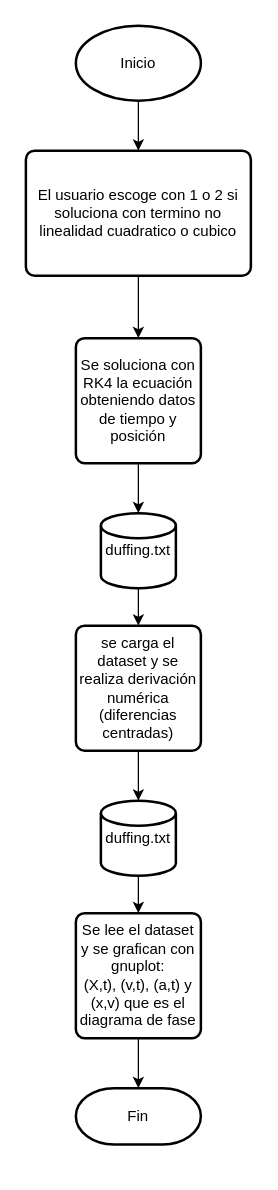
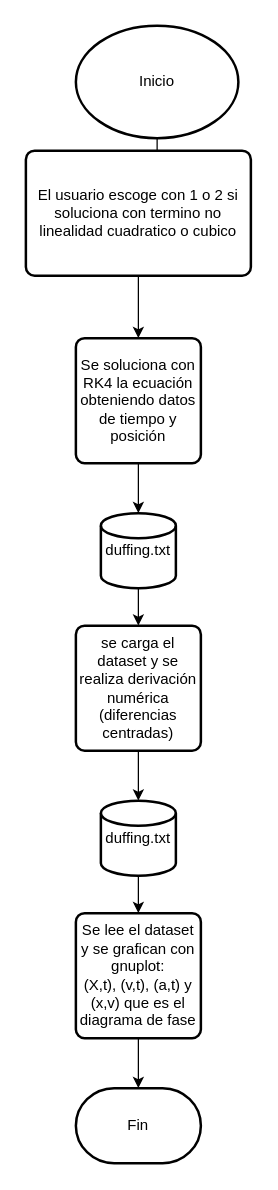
node "Inicio": size 125x75 -> 163x113
node "Fin": size 125x56 -> 125x75
